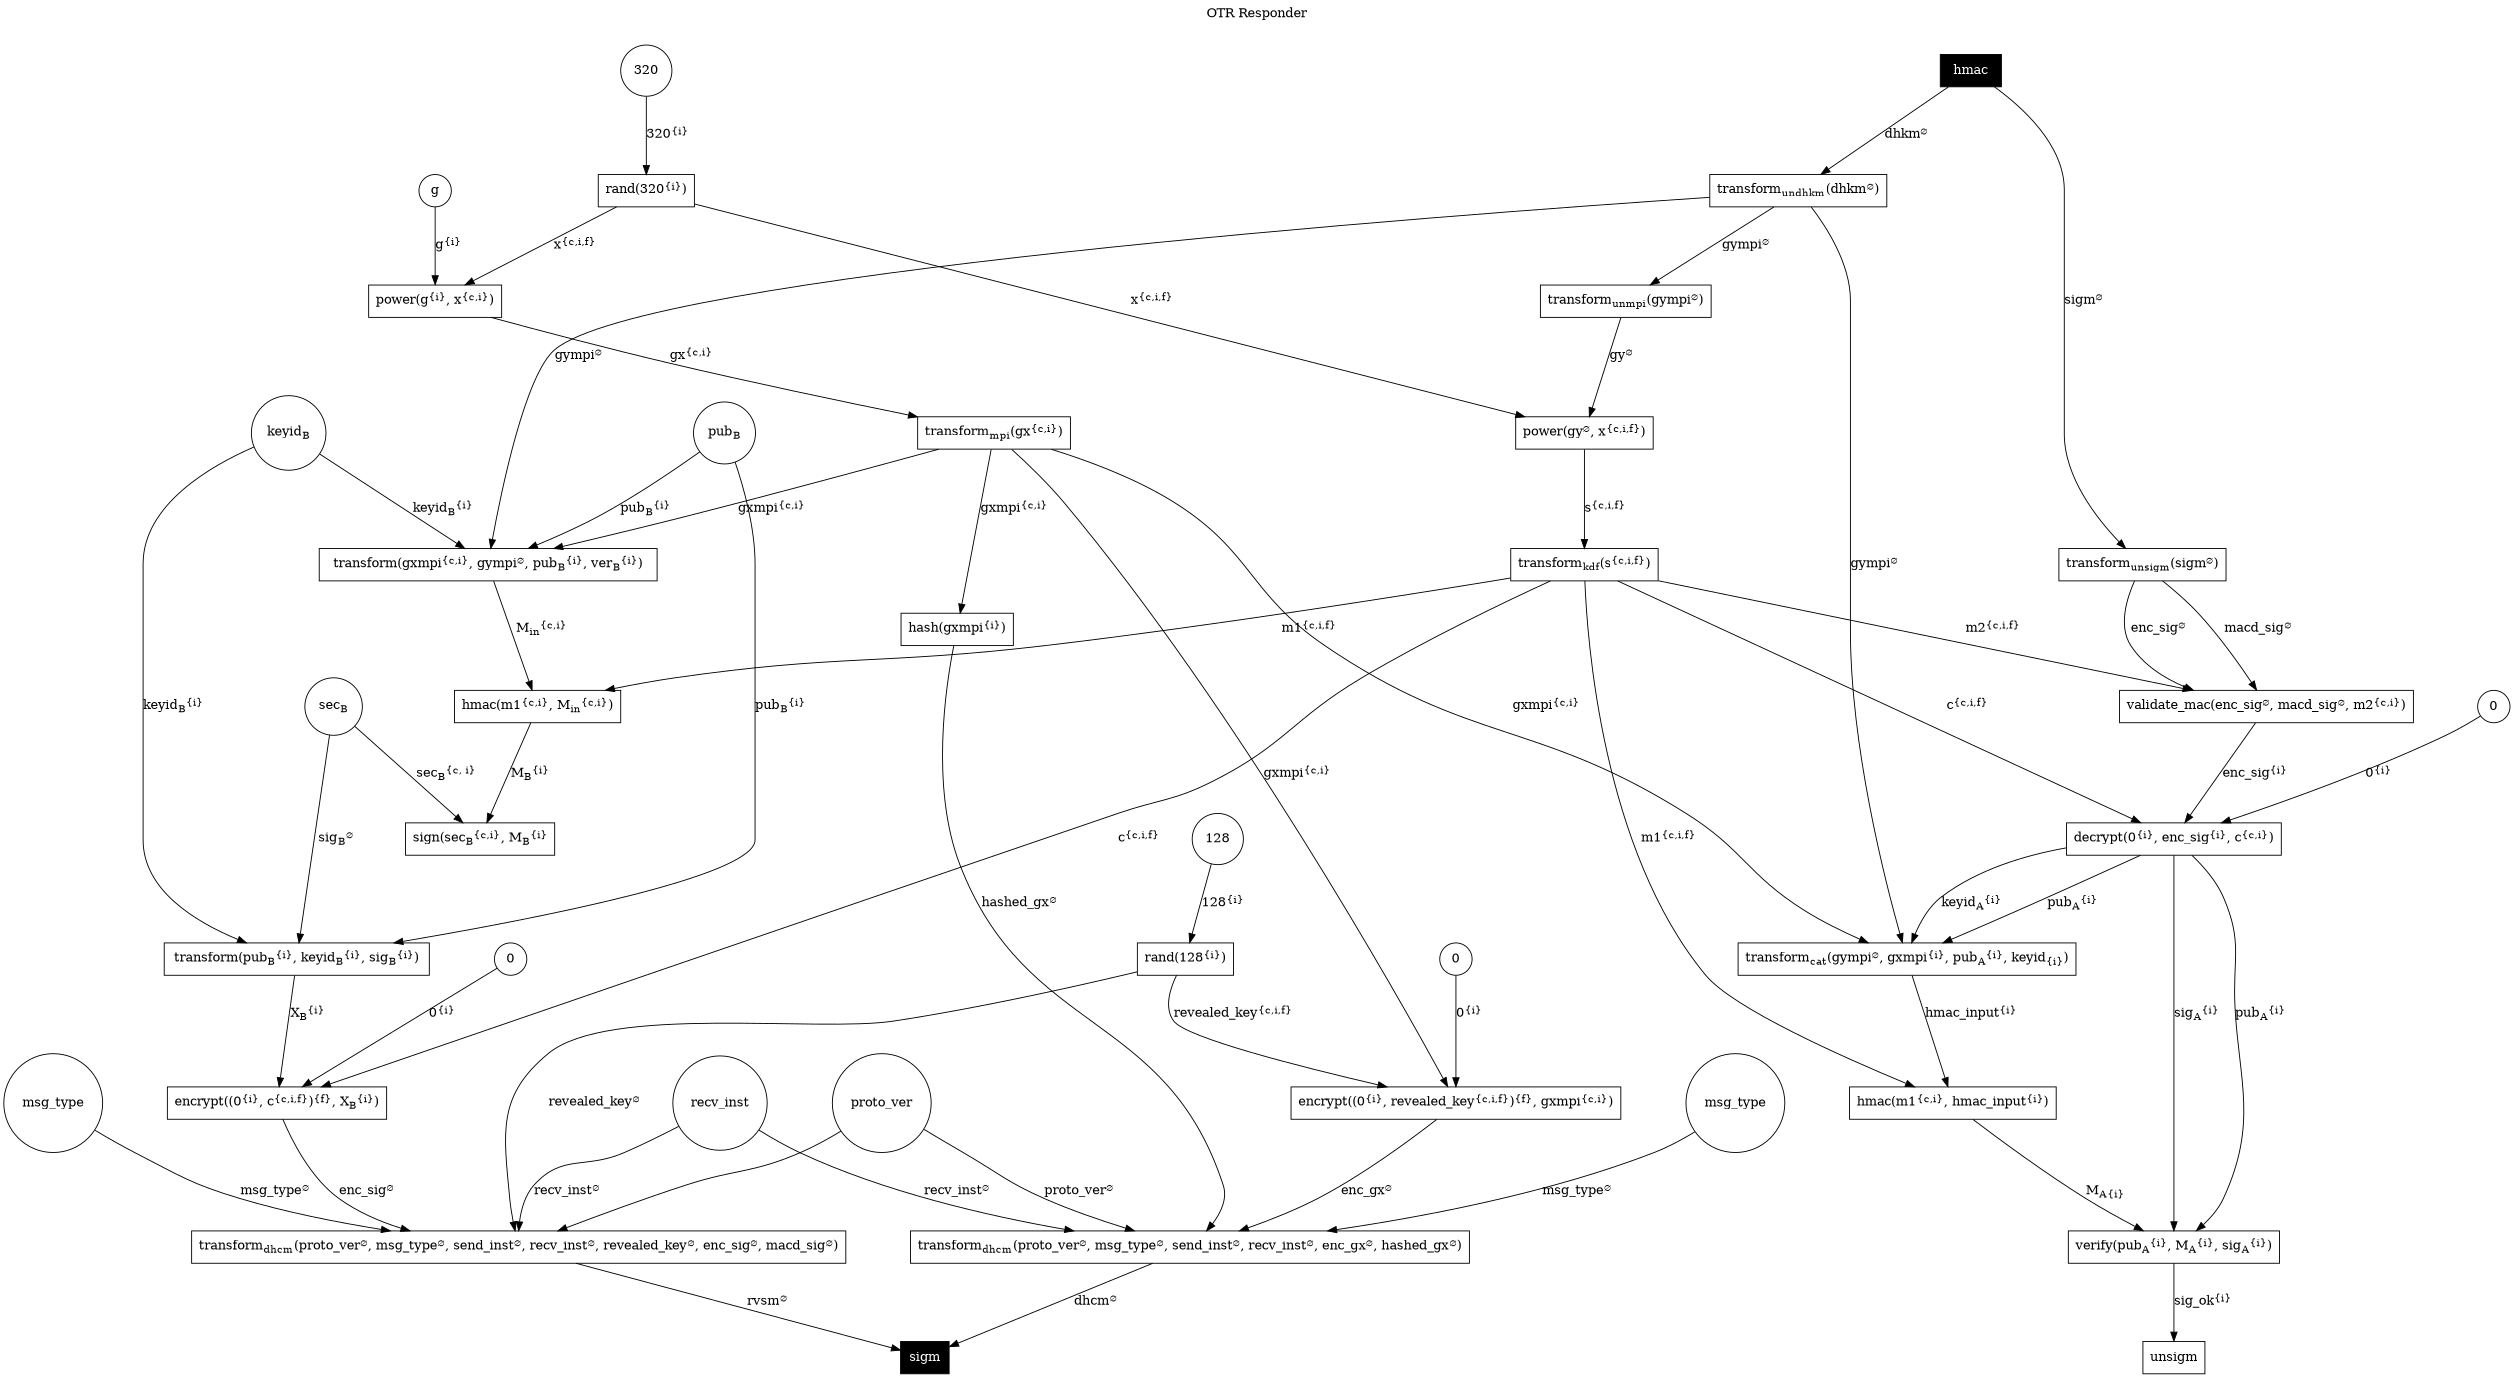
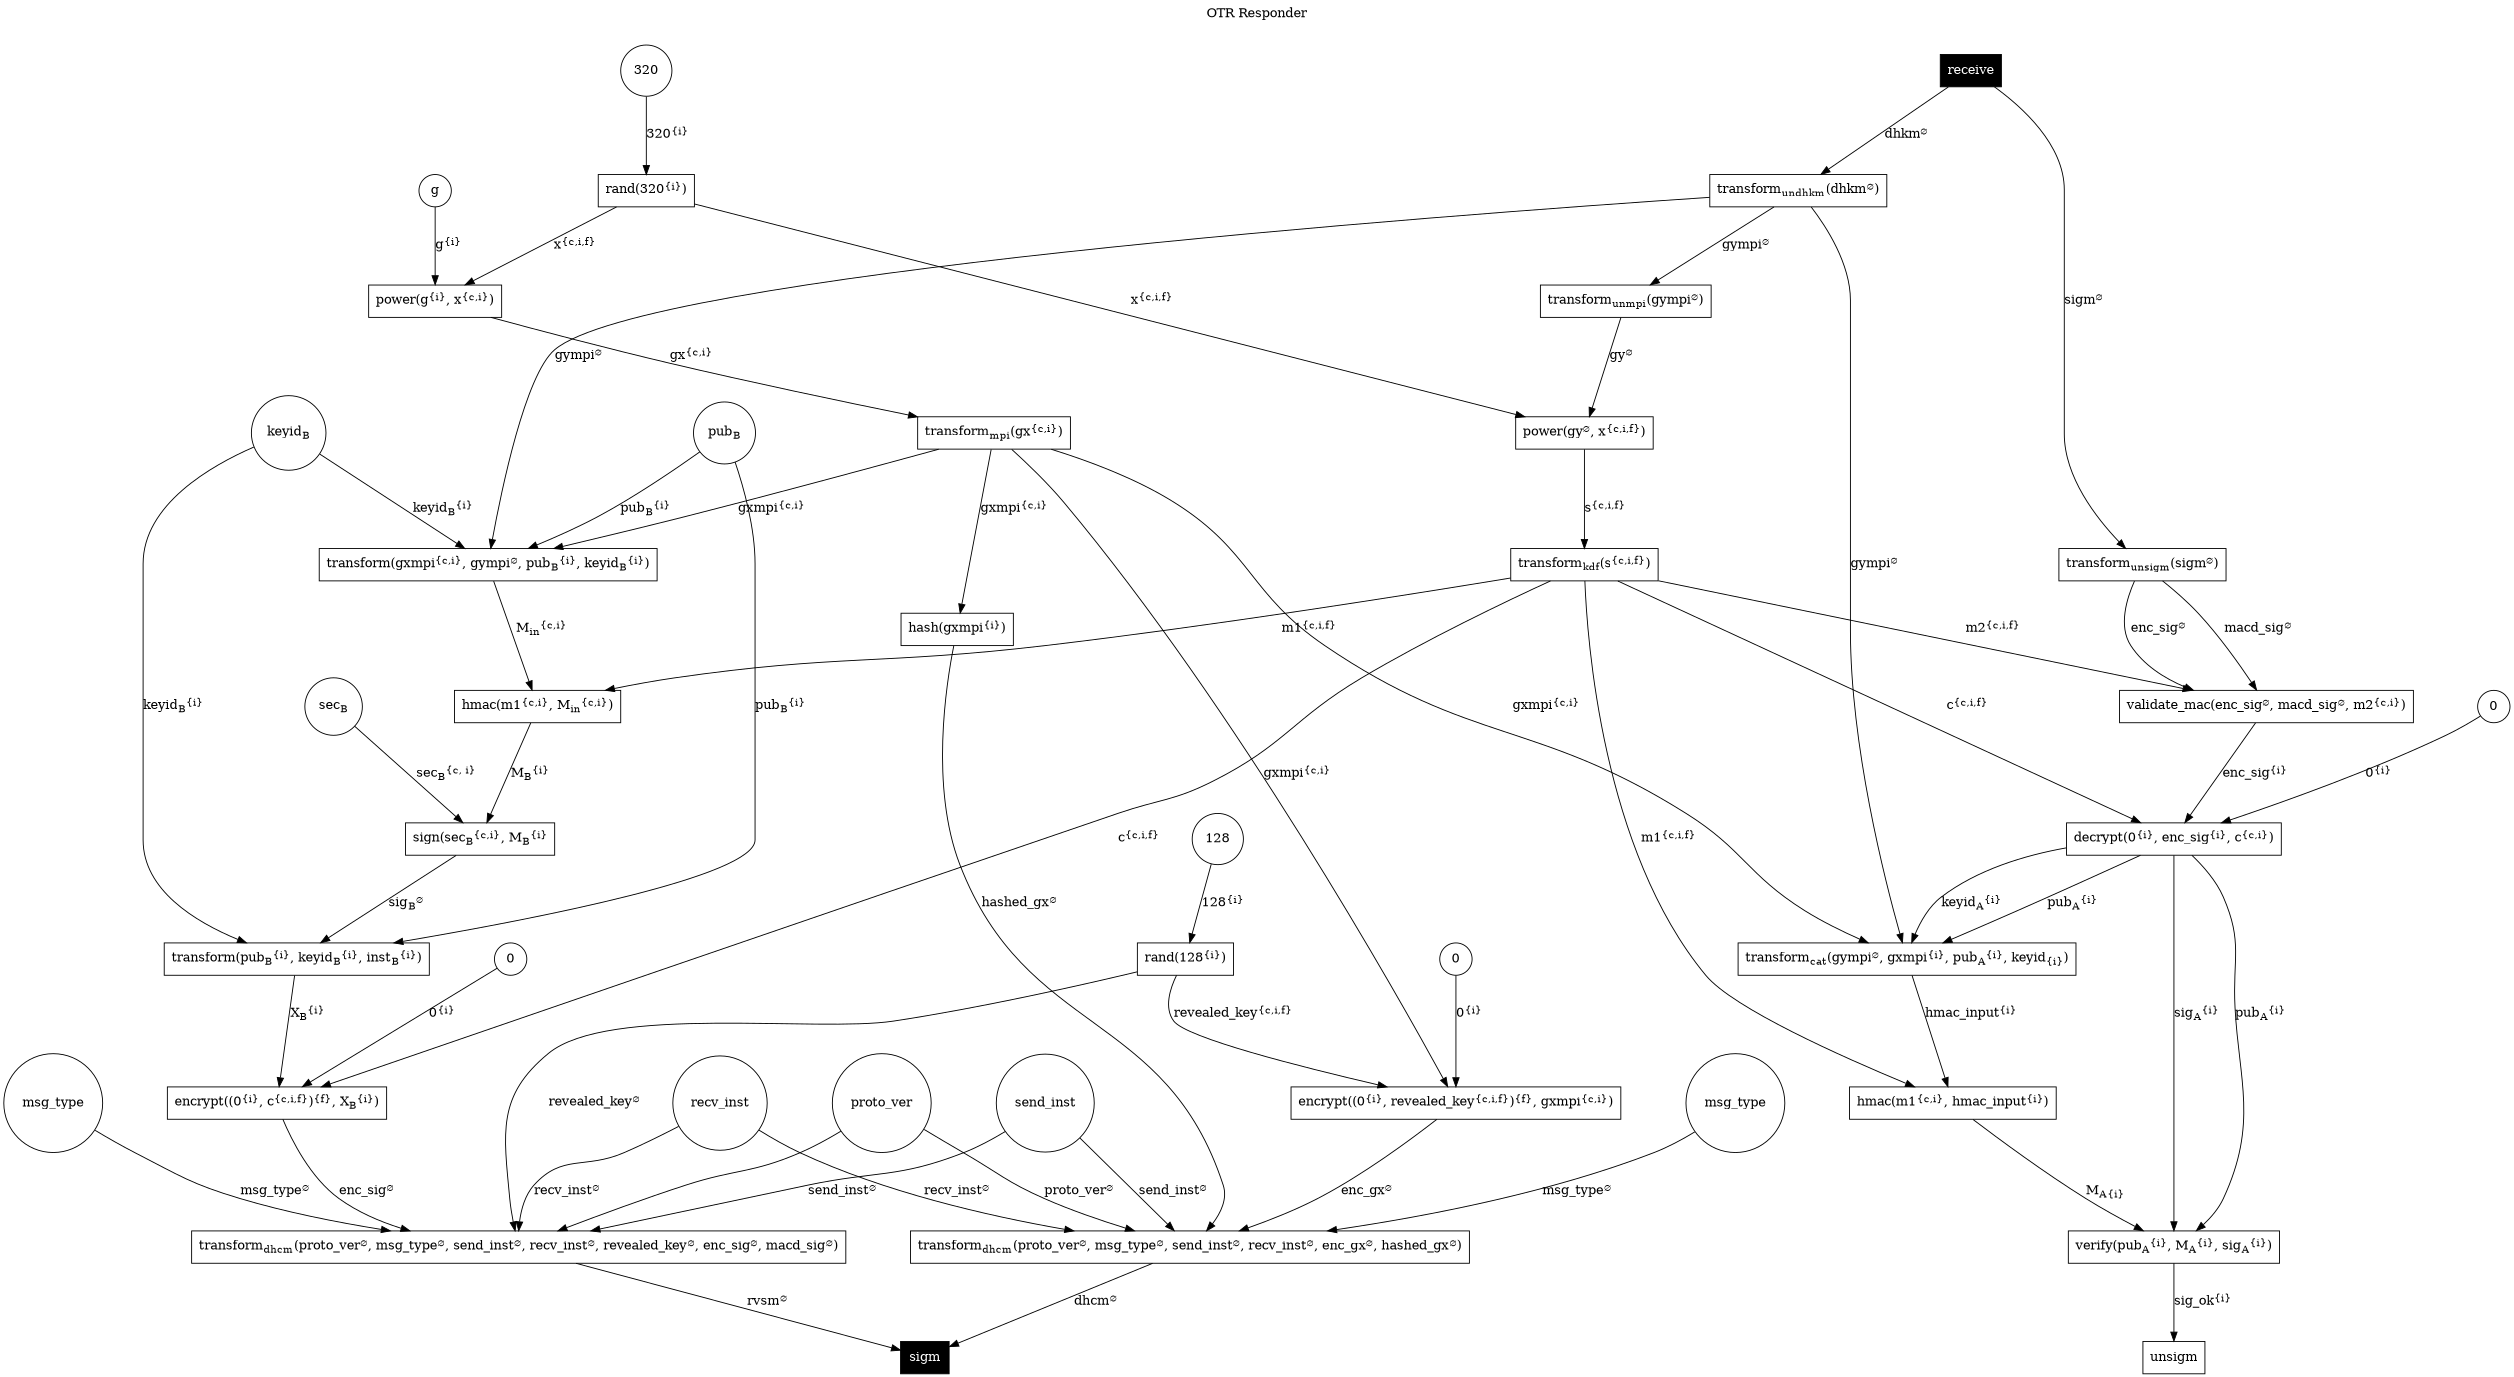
node "hmac": label "hmac" -> "receive"
node "transform(gxmpi": text ", ver" -> ", keyid"
edge "sec" -> "transform(pub": now "sign(sec" -> "transform(pub"
node "transform(pub": text ", sig" -> ", inst"
node "send_inst": added
